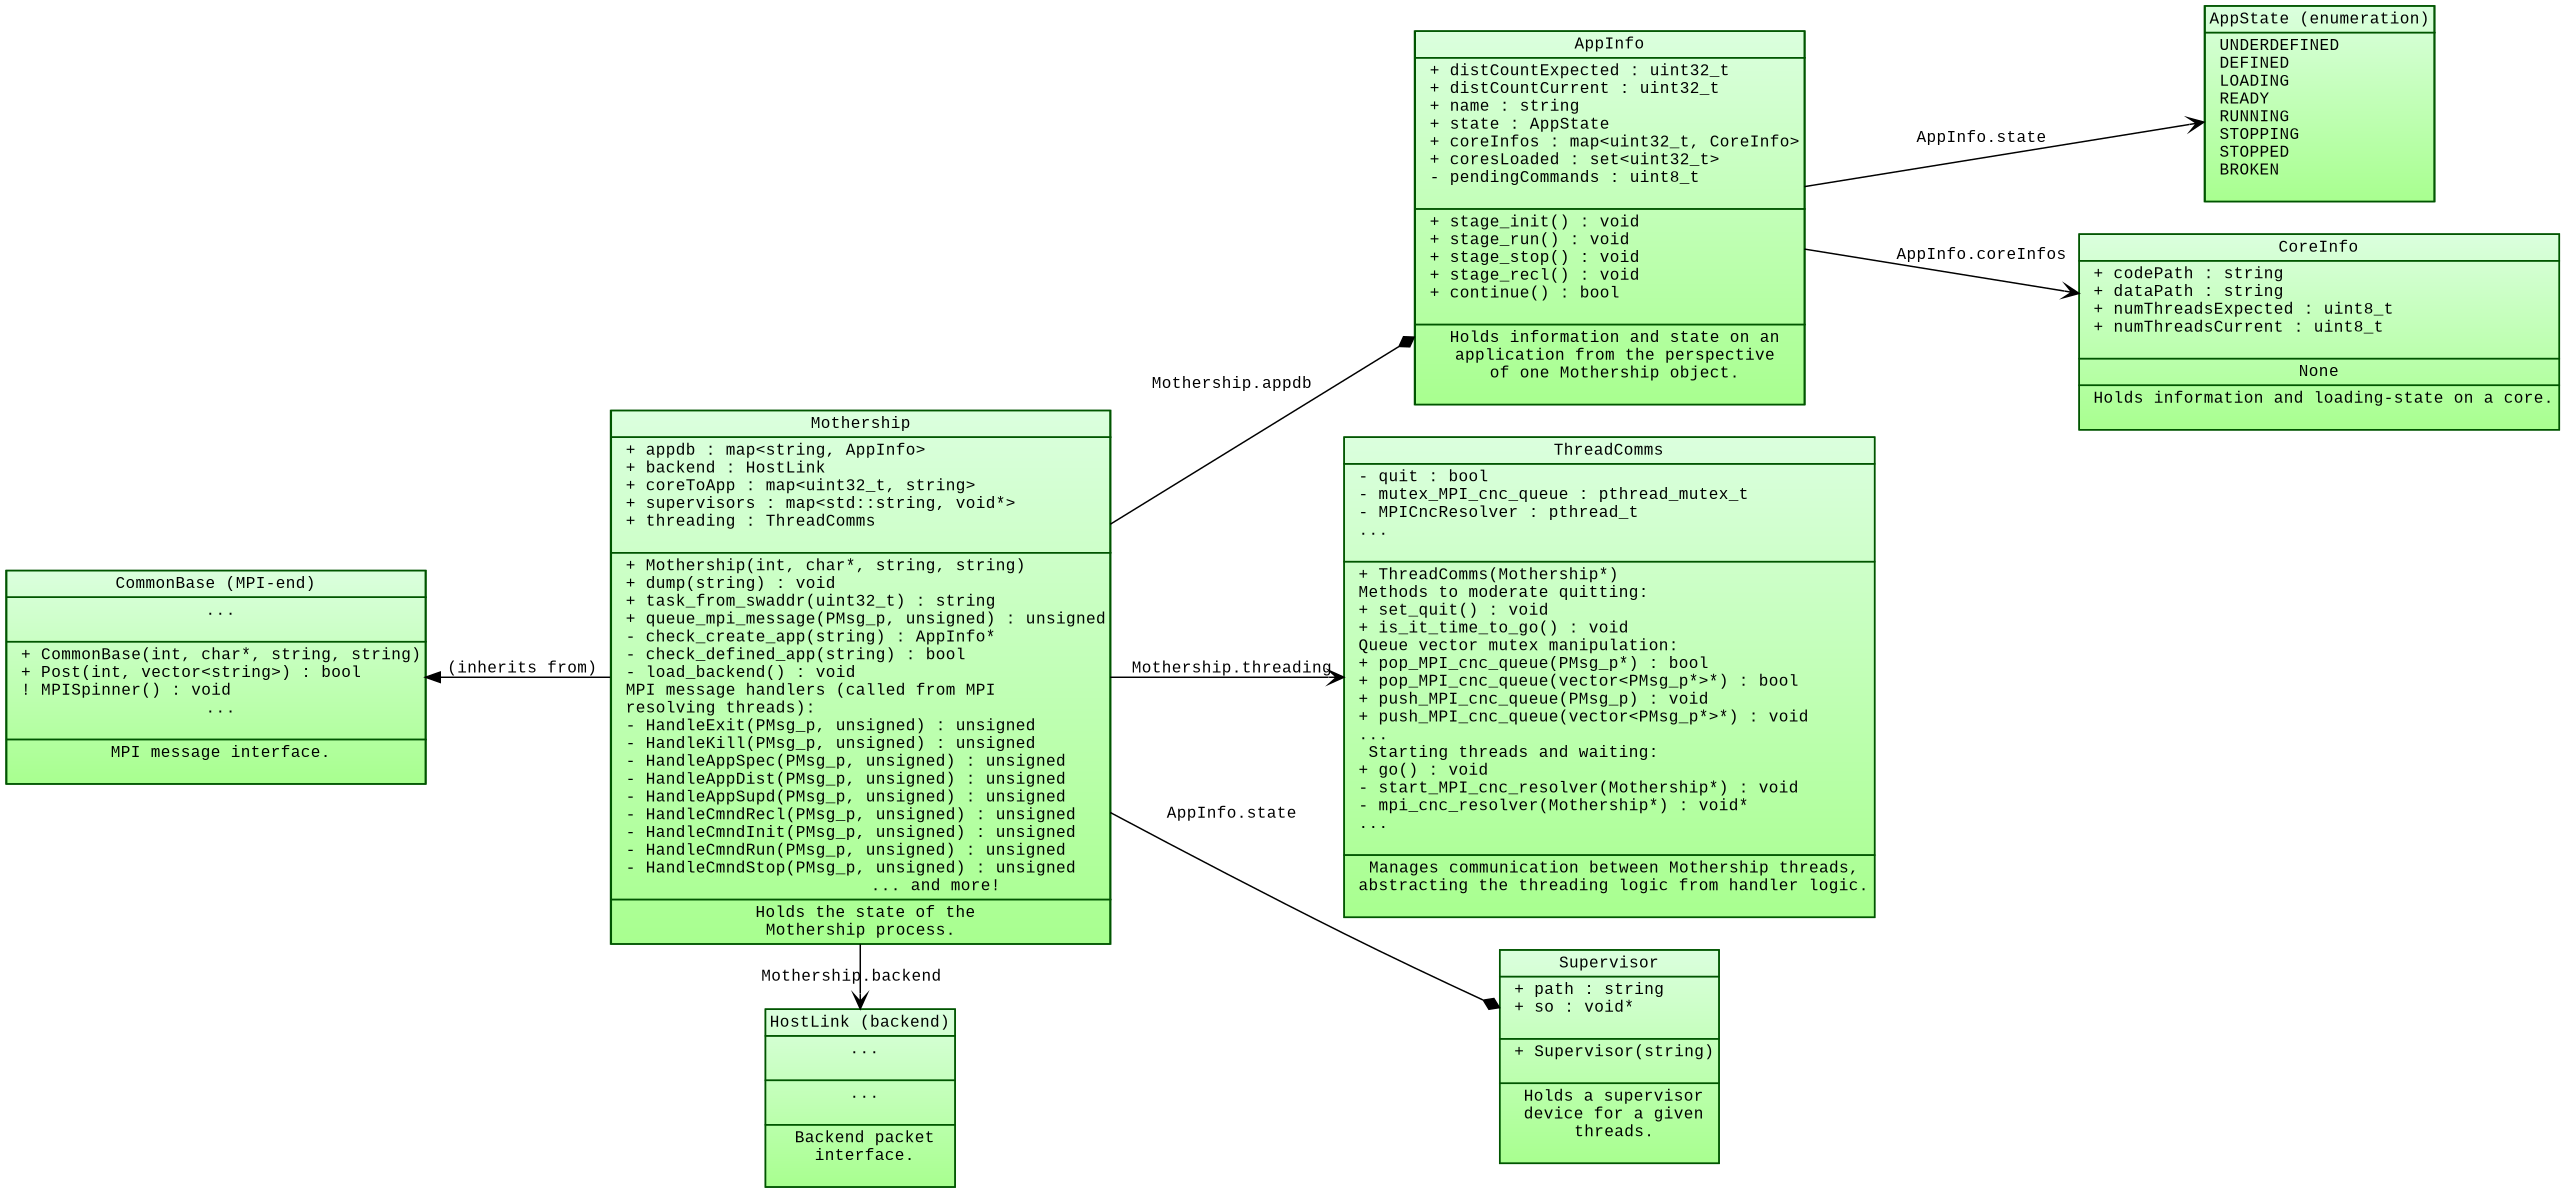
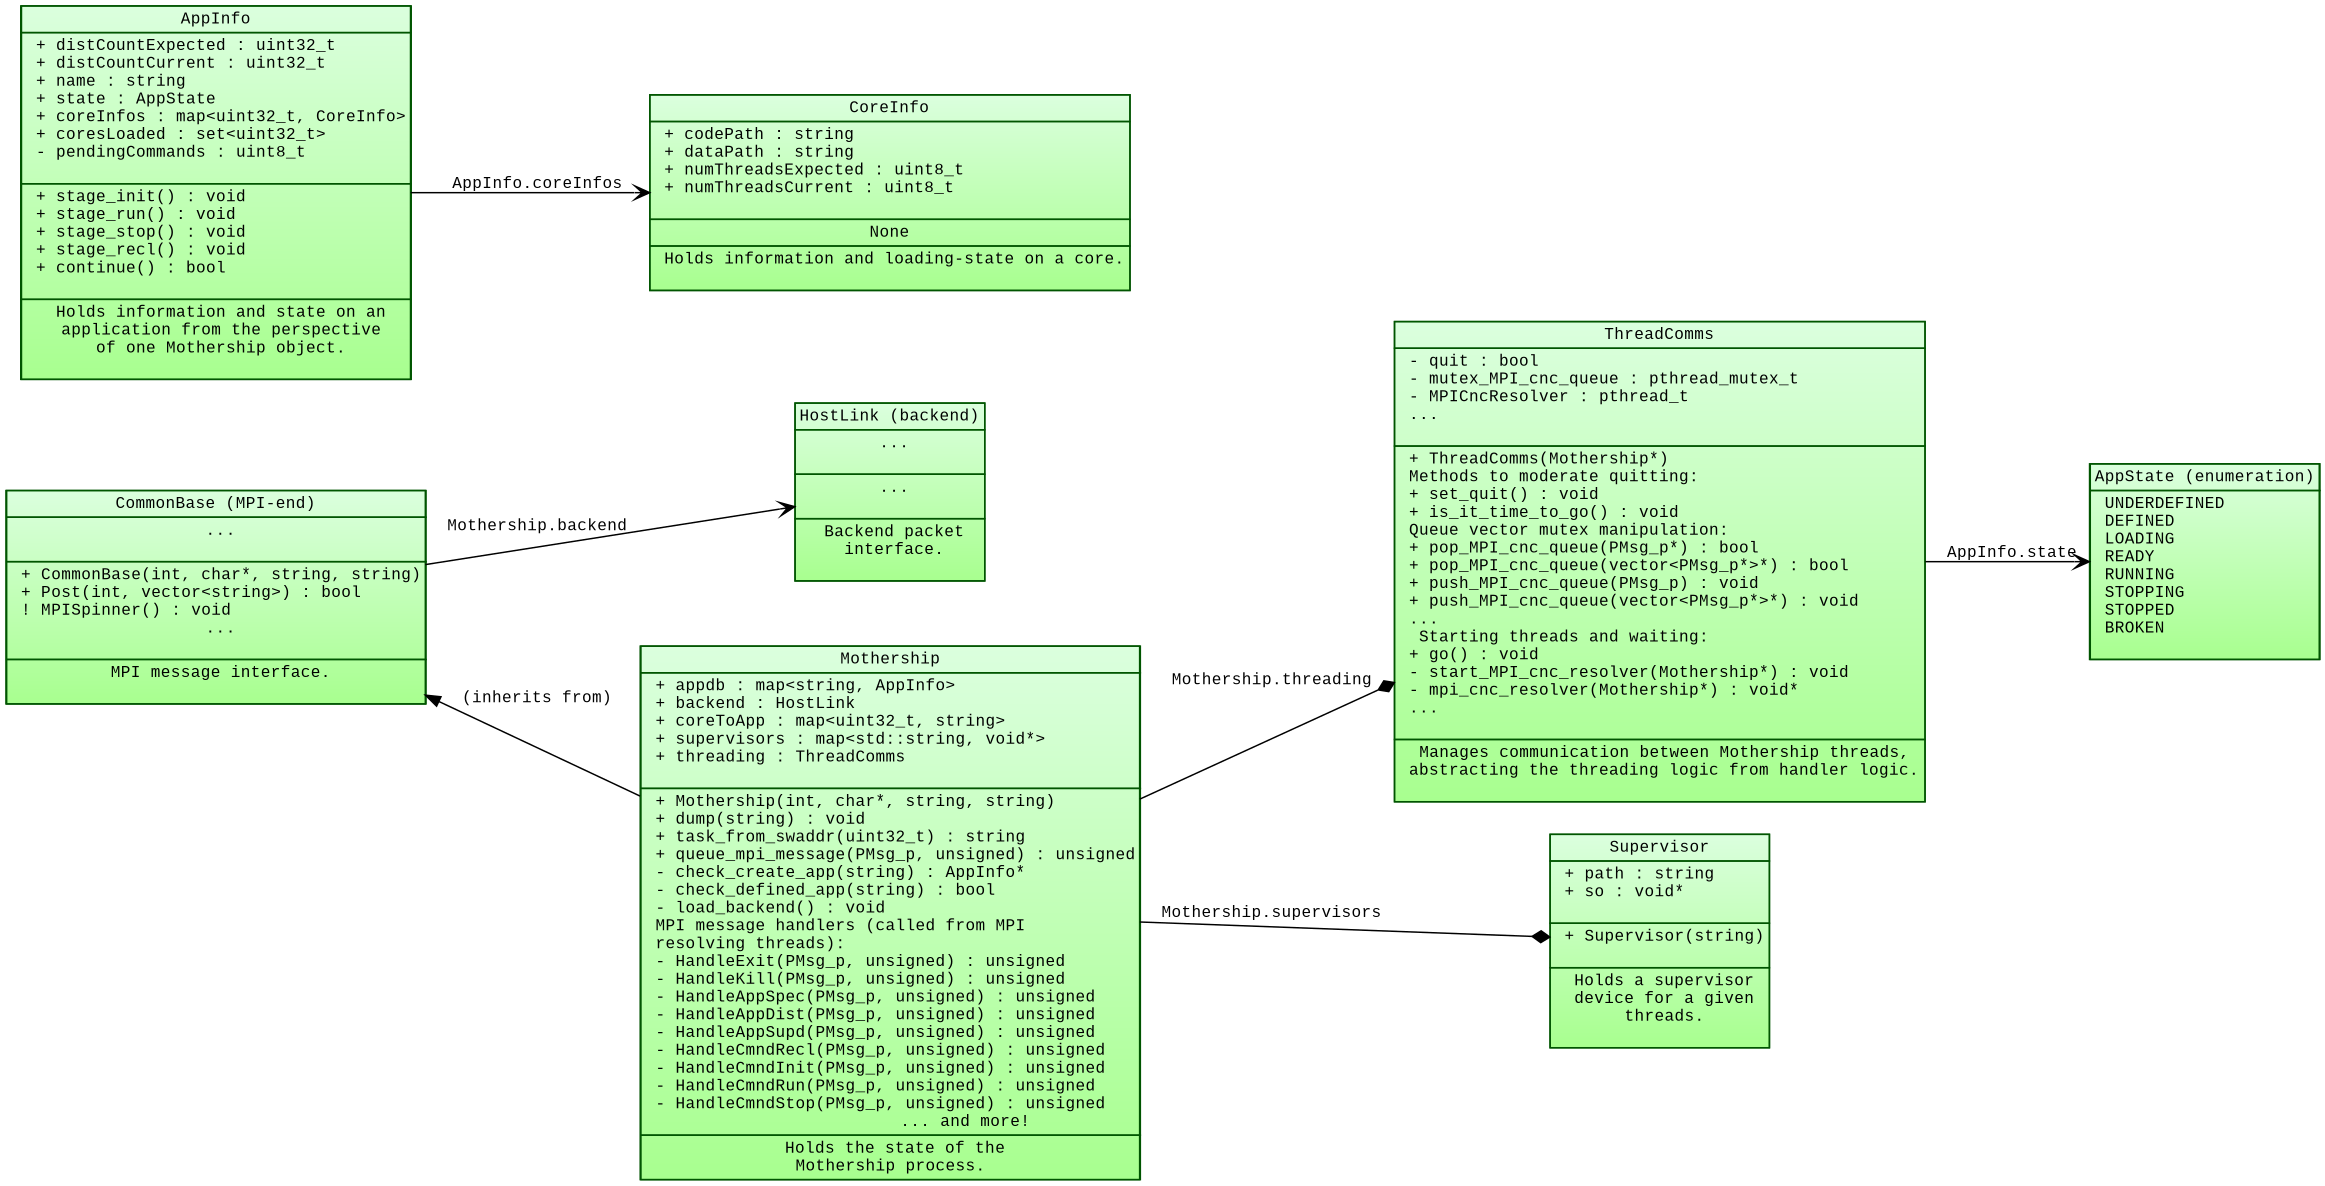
edge "AppInfo" -> "AppState (enumeration)": now "ThreadComms" -> "AppState (enumeration)"
edge "Mothership" -> "AppInfo": removed, label "Mothership.appdb"
edge "Mothership" -> "ThreadComms": arrowhead vee -> diamond
edge "Mothership" -> "Supervisor": label " AppInfo.state" -> " Mothership.supervisors"
edge "Mothership" -> "HostLink (backend)": now "CommonBase (MPI-end)" -> "HostLink (backend)"
